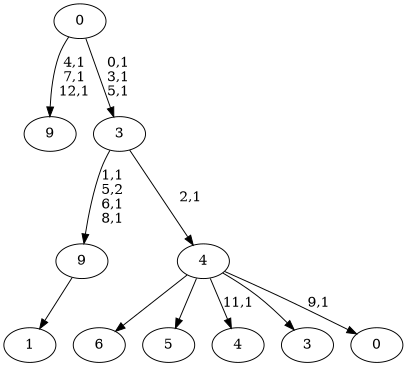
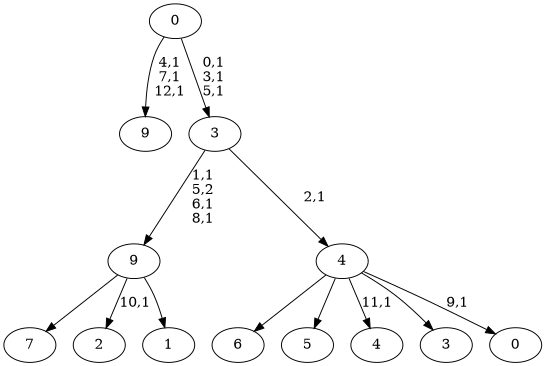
node "7": added
node "2": added
